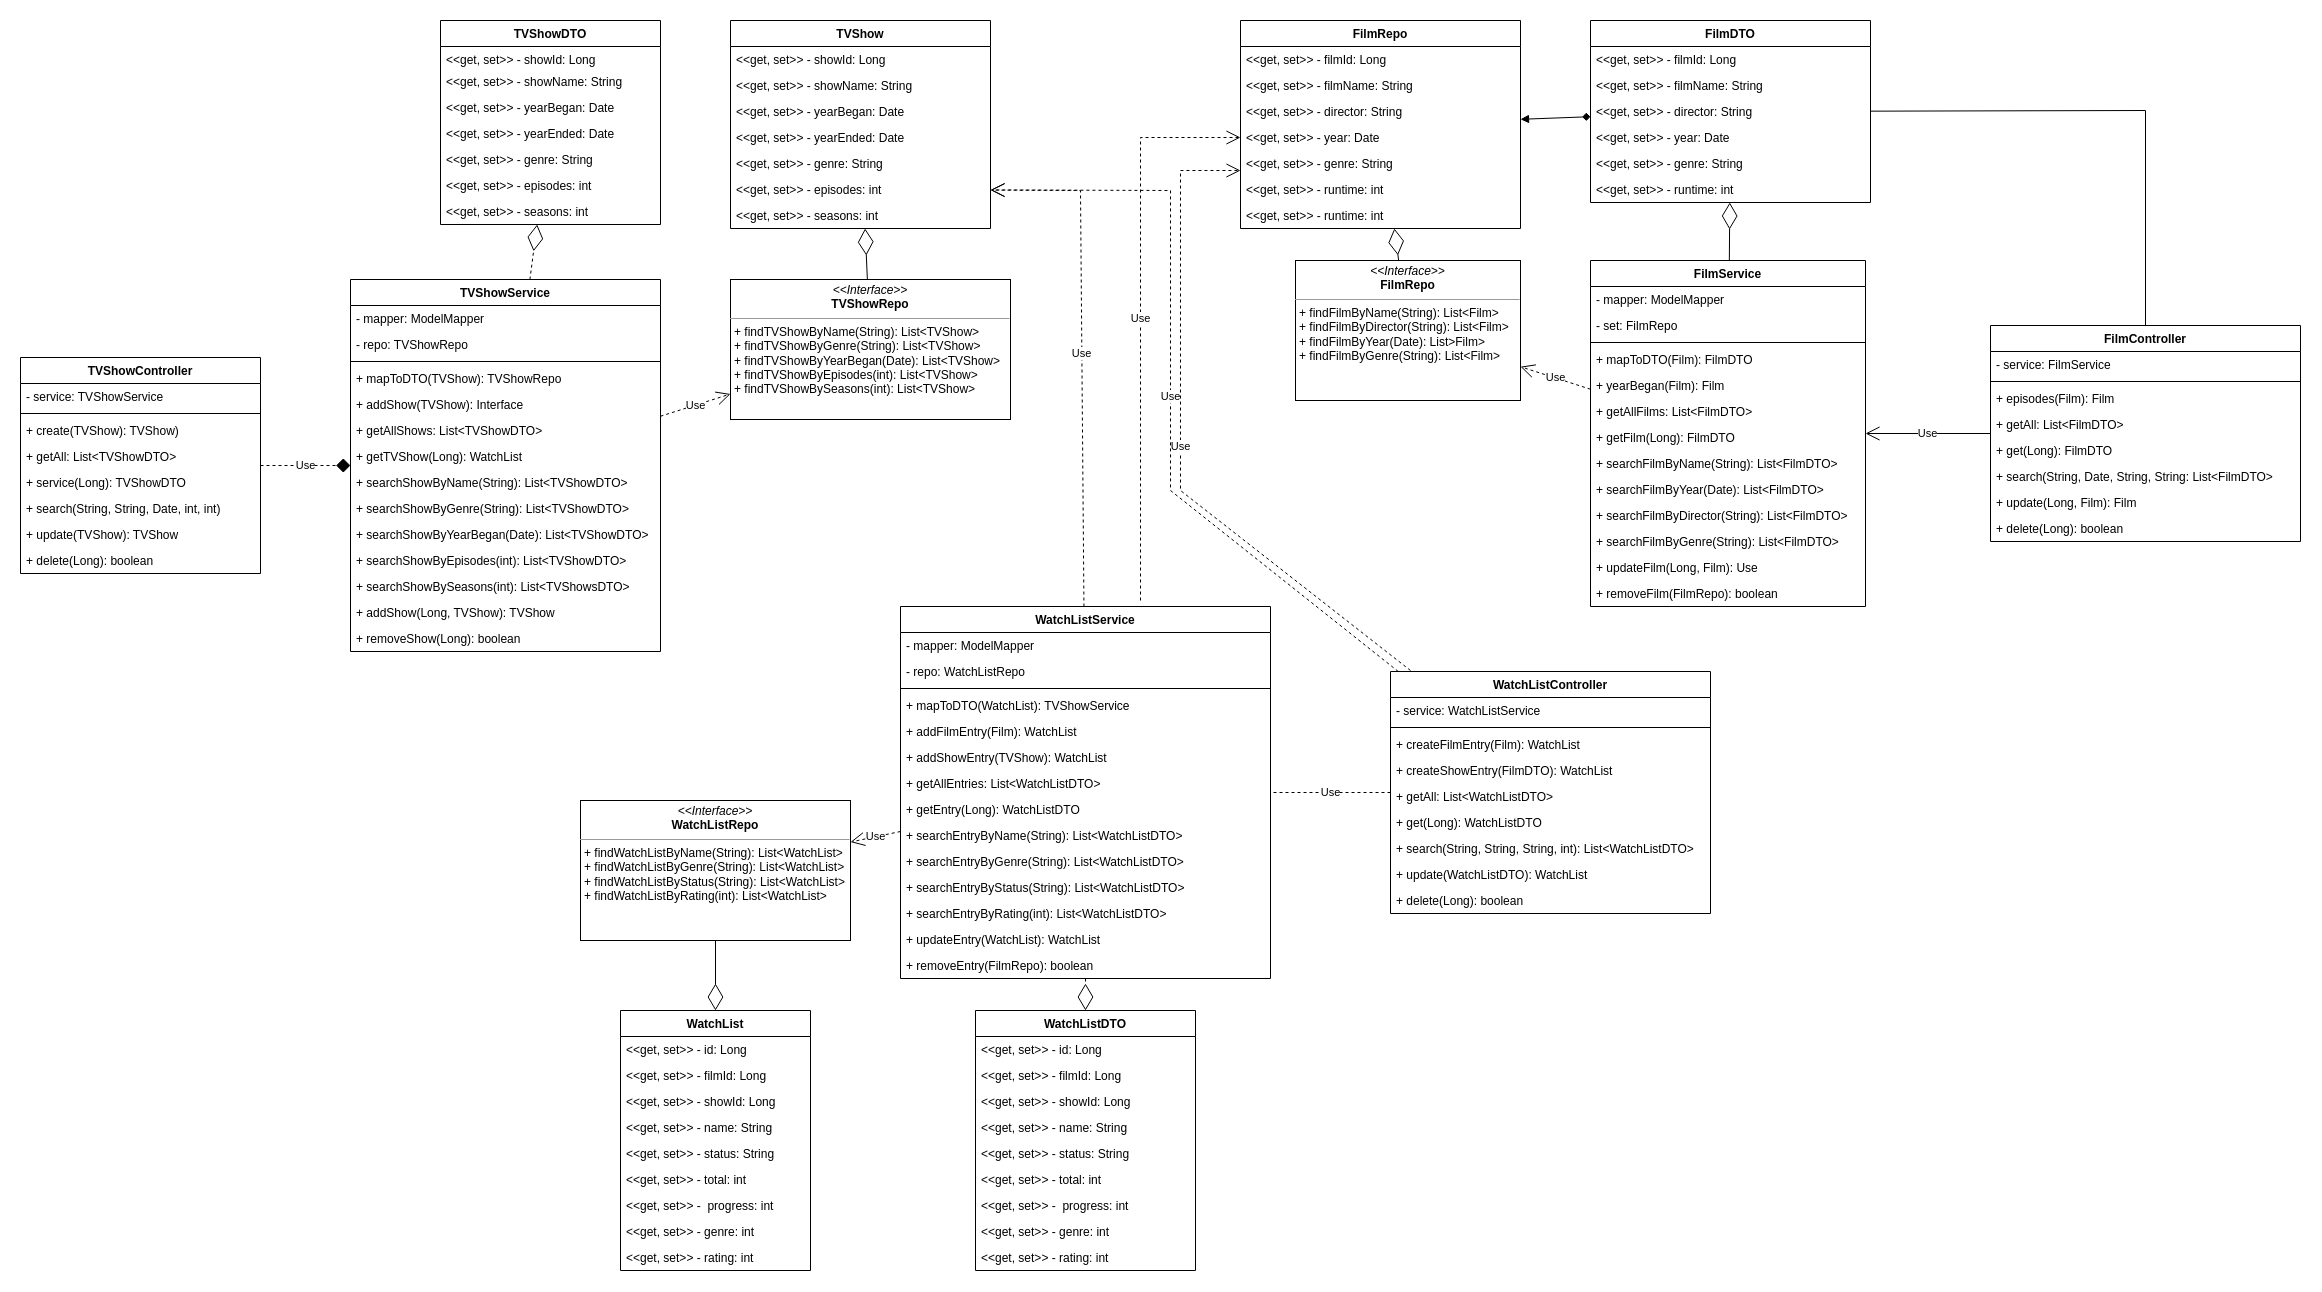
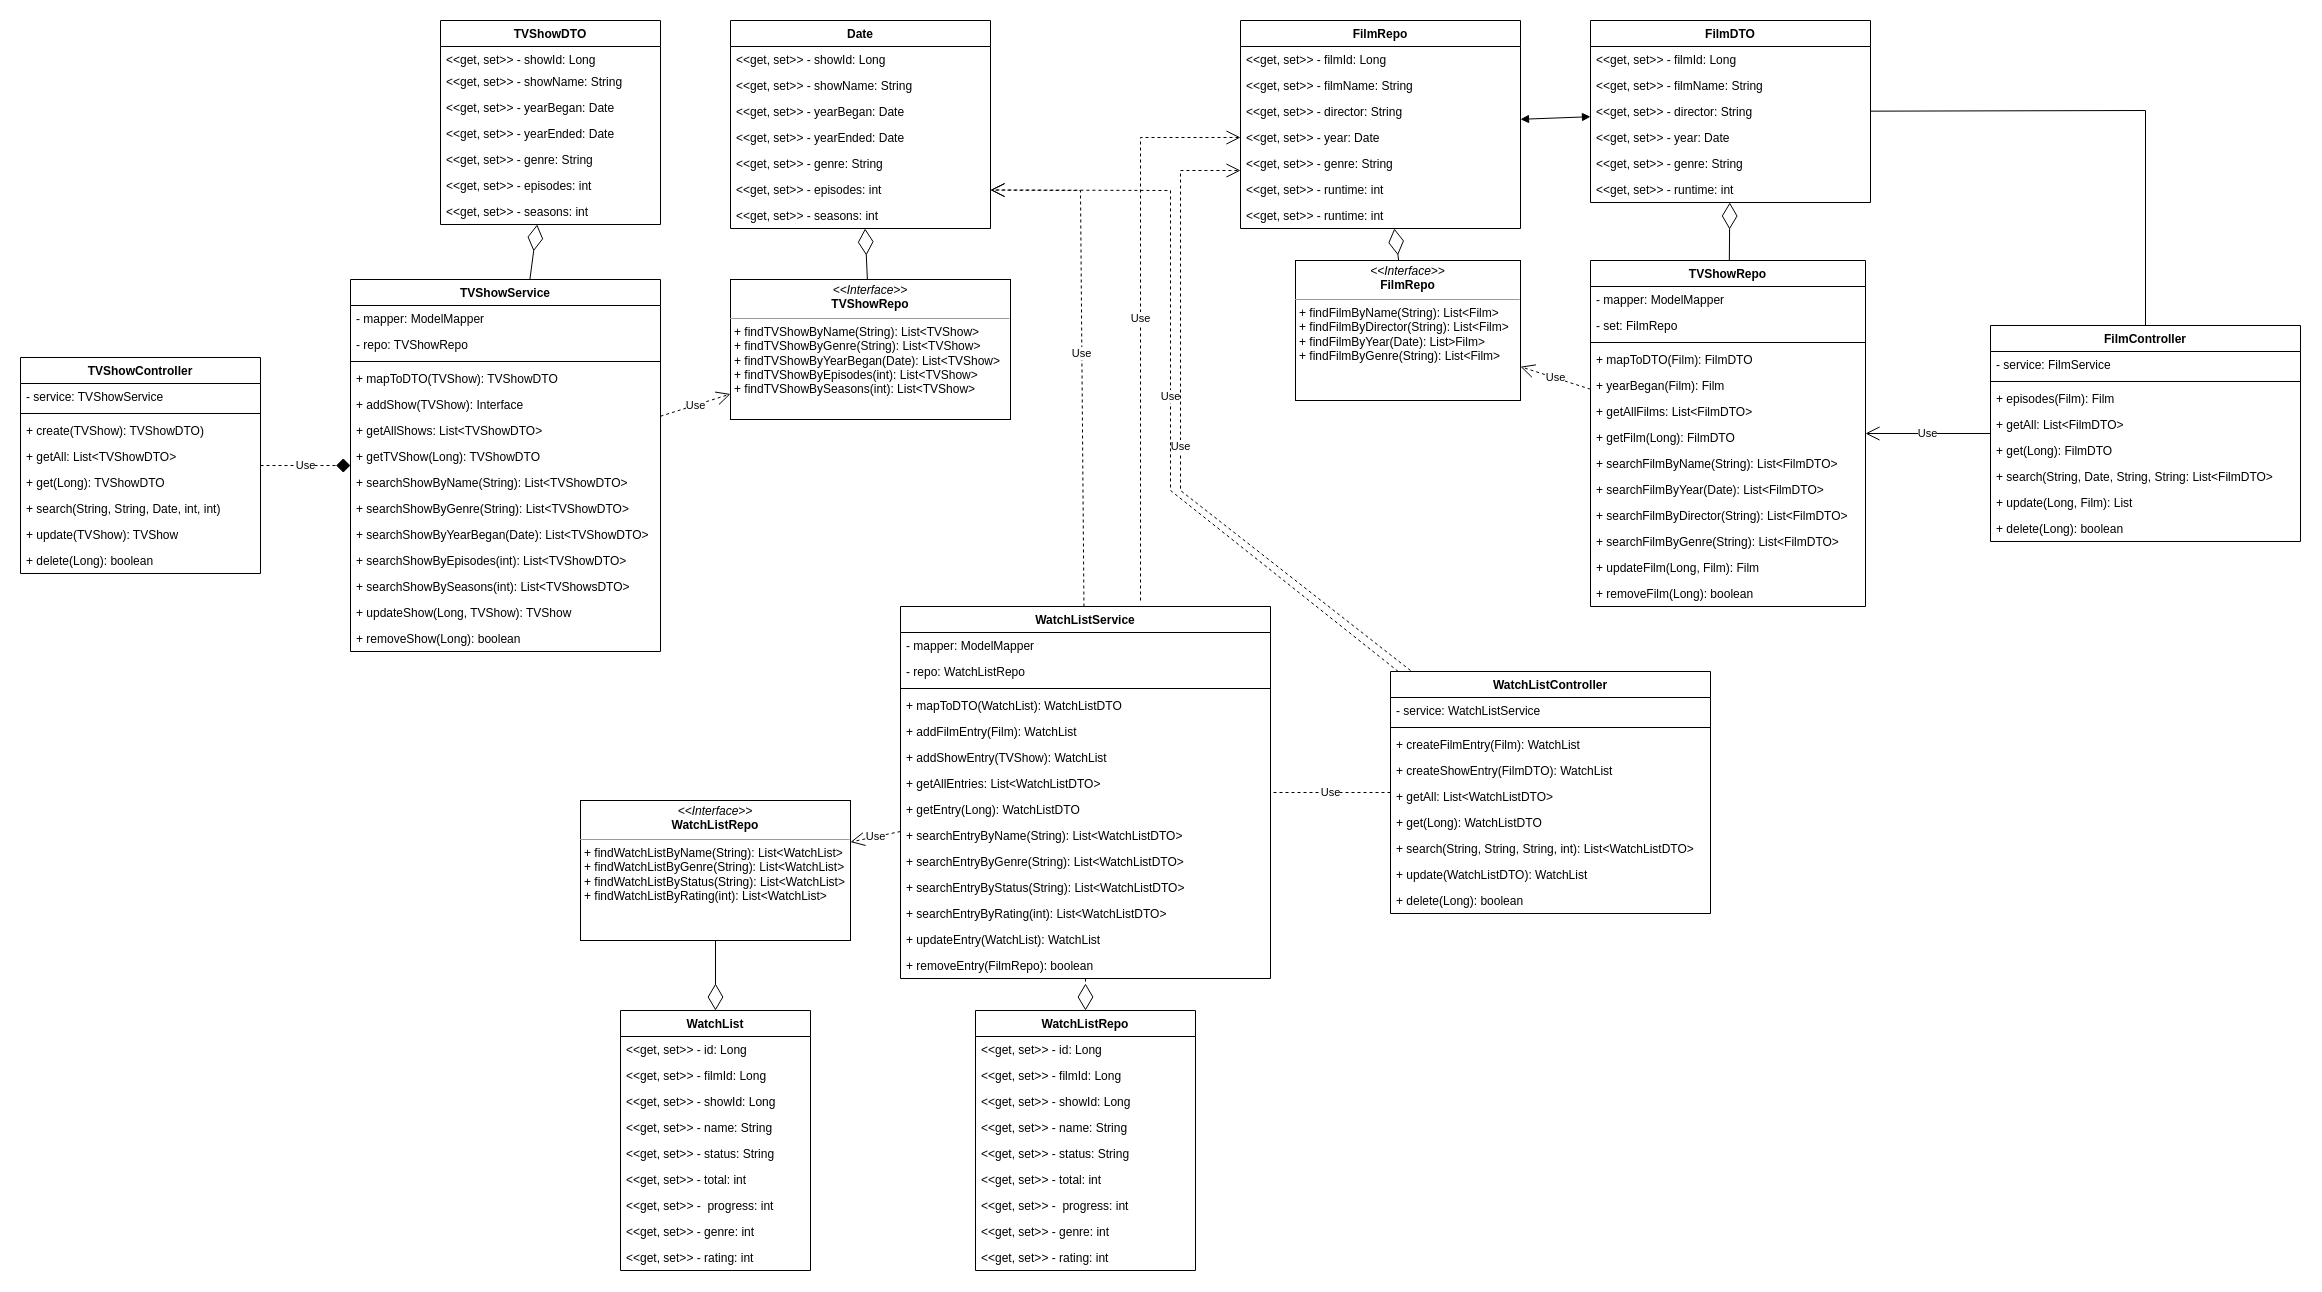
node "TVShow": label "TVShow" -> "Date"
edge "FilmDTO" -- "FilmRepo": arrowhead diamond -> block
edge "TVShowService" -> "TVShowDTO": style dashed -> solid
node "FilmService": label "FilmService" -> "TVShowRepo"
node "+ mapToDTO(TVShow): TVShowRepo": label "+ mapToDTO(TVShow): TVShowRepo" -> "+ mapToDTO(TVShow): TVShowDTO"
node "+ create(TVShow): TVShow)": label "+ create(TVShow): TVShow)" -> "+ create(TVShow): TVShowDTO)"
node "+ getTVShow(Long): WatchList": label "+ getTVShow(Long): WatchList" -> "+ getTVShow(Long): TVShowDTO"
node "+ service(Long): TVShowDTO": label "+ service(Long): TVShowDTO" -> "+ get(Long): TVShowDTO"
node "+ update(Long, Film): Film": label "+ update(Long, Film): Film" -> "+ update(Long, Film): List"
node "+ updateFilm(Long, Film): Use": label "+ updateFilm(Long, Film): Use" -> "+ updateFilm(Long, Film): Film"
node "+ removeFilm(FilmRepo): boolean": label "+ removeFilm(FilmRepo): boolean" -> "+ removeFilm(Long): boolean"
node "+ addShow(Long, TVShow): TVShow": label "+ addShow(Long, TVShow): TVShow" -> "+ updateShow(Long, TVShow): TVShow"
node "+ mapToDTO(WatchList): TVShowService": label "+ mapToDTO(WatchList): TVShowService" -> "+ mapToDTO(WatchList): WatchListDTO"
node "WatchListDTO": label "WatchListDTO" -> "WatchListRepo"
